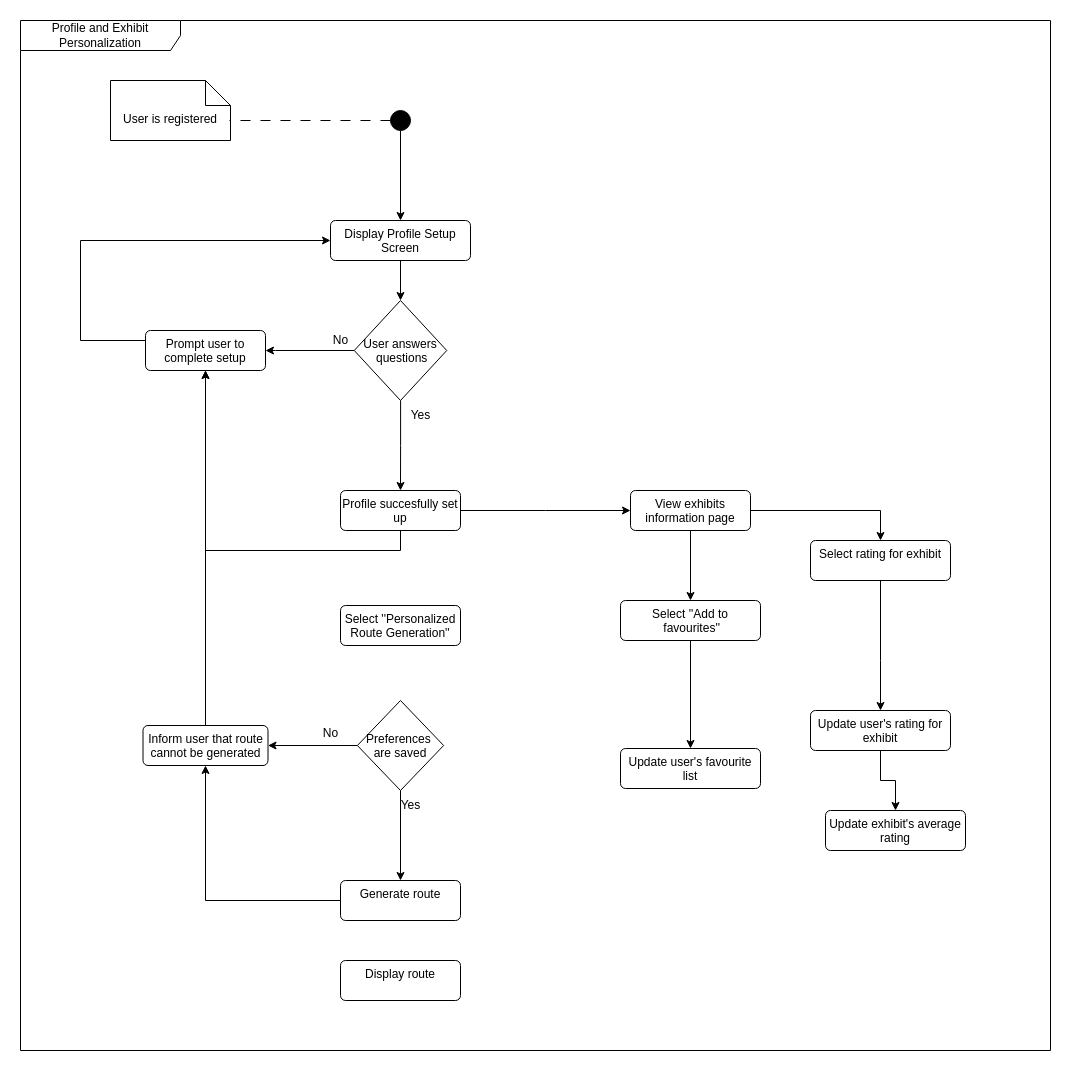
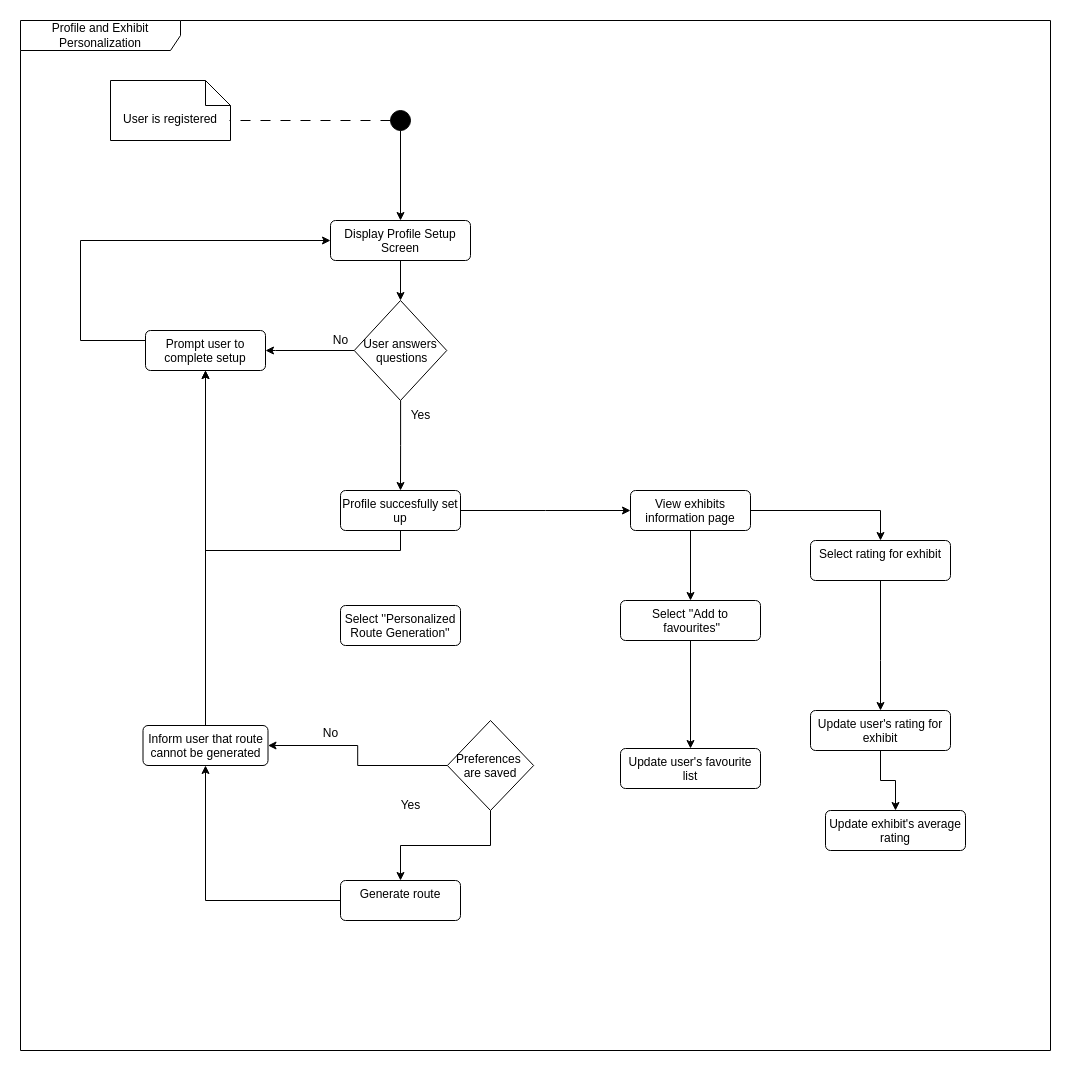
node "Preferences are saved": moved (401, 746) -> (491, 766)
node "Display route": removed
